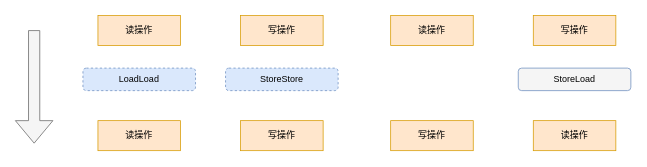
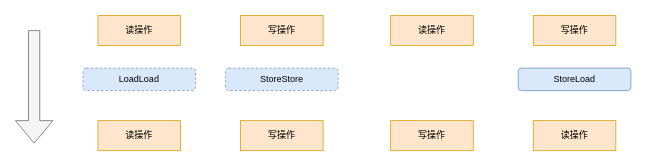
node "StoreLoad": fillcolor #f5f5f5 -> #dae8fc
